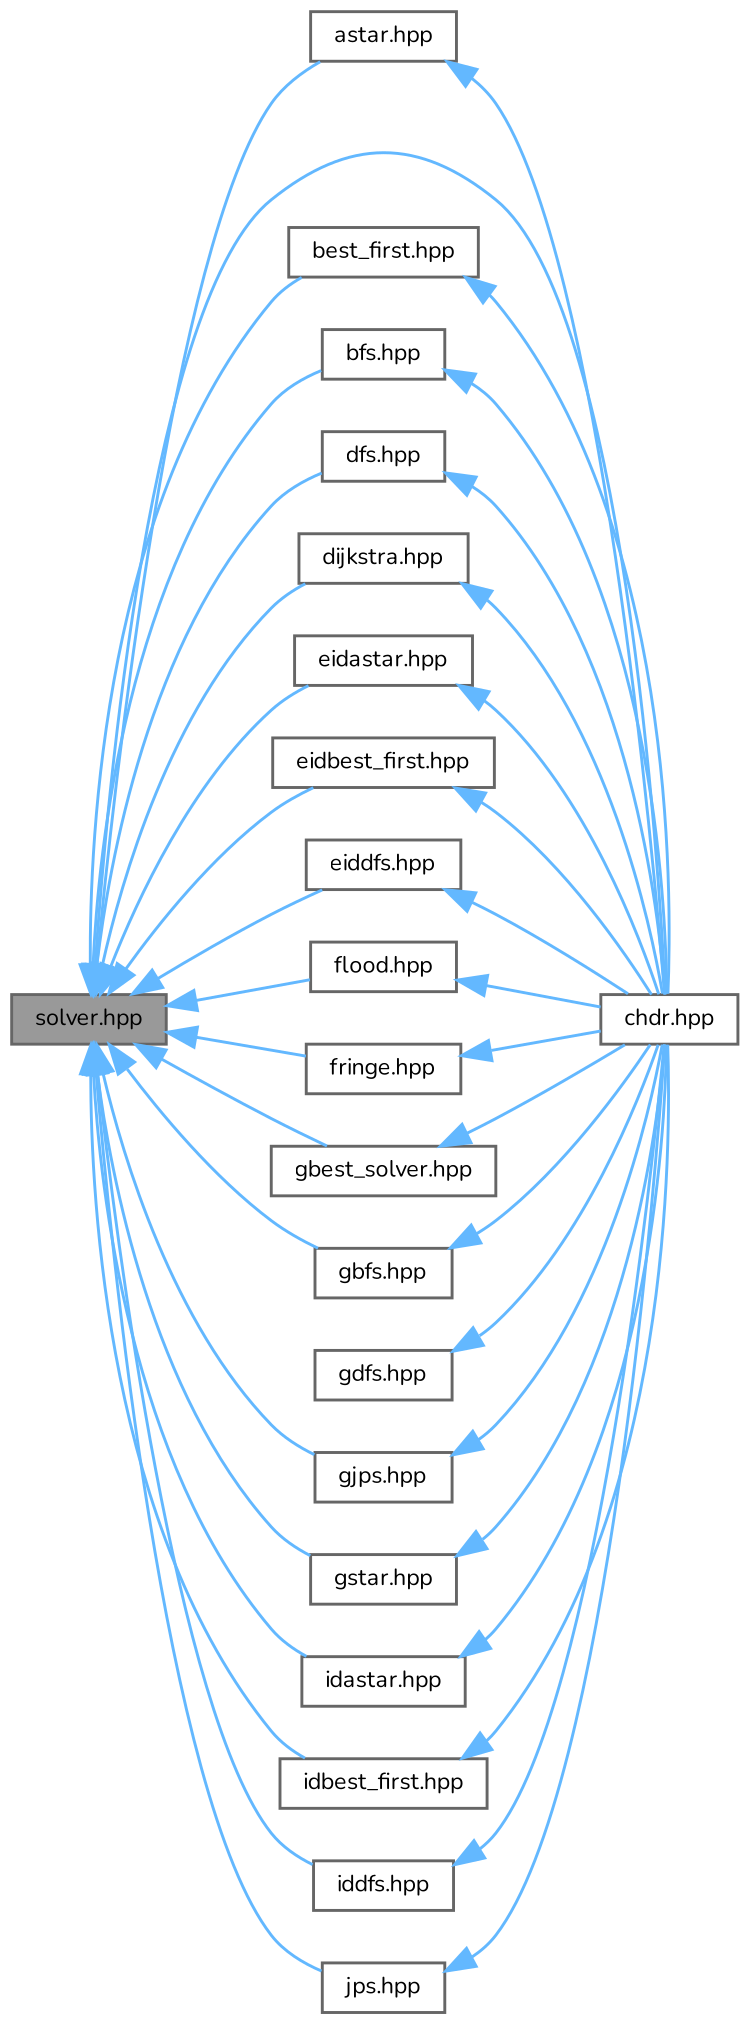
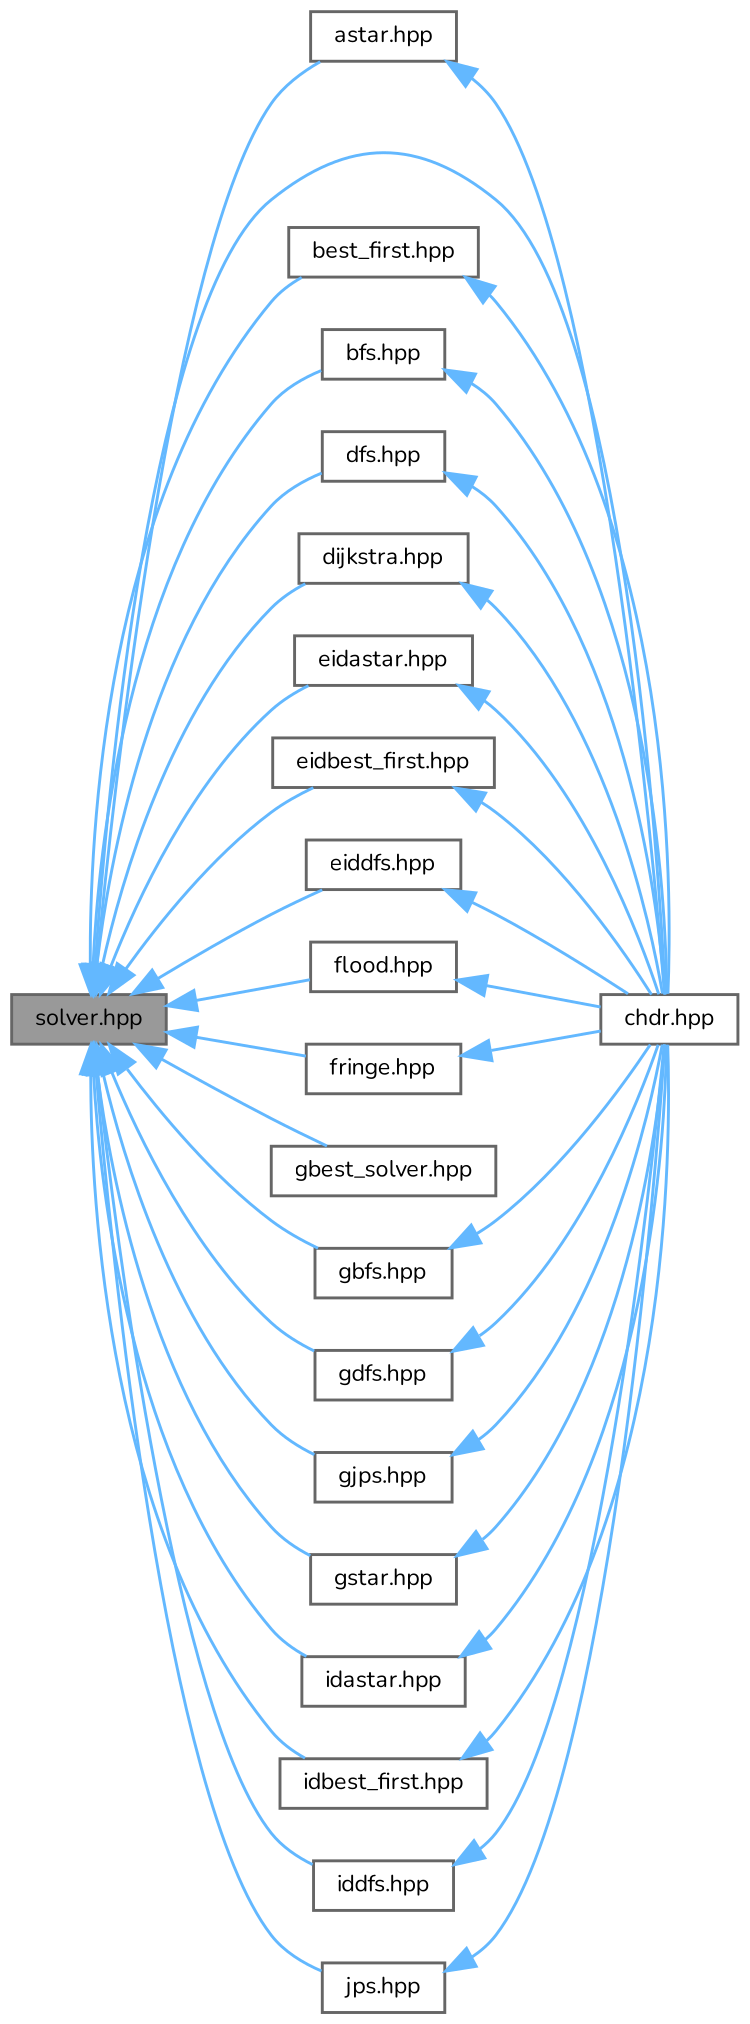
edge "chdr.hpp" -> "gbest_solver.hpp": removed
edge "gdfs.hpp" -> "solver.hpp": added
